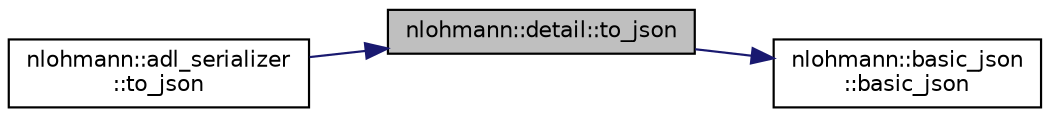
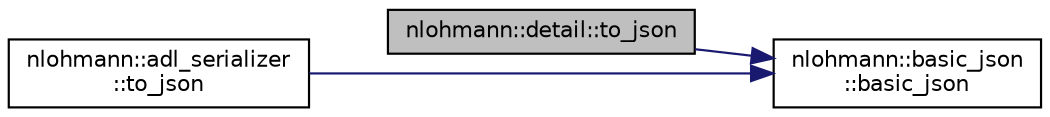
edge "nlohmann::adl_serializer ::to_json" -> "nlohmann::detail::to_json": now "nlohmann::adl_serializer ::to_json" -> "nlohmann::basic_json ::basic_json"
